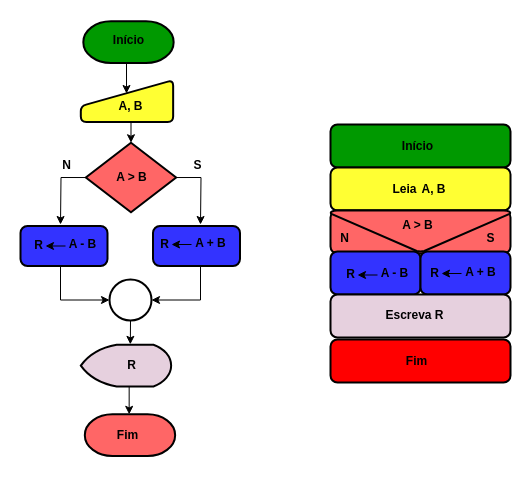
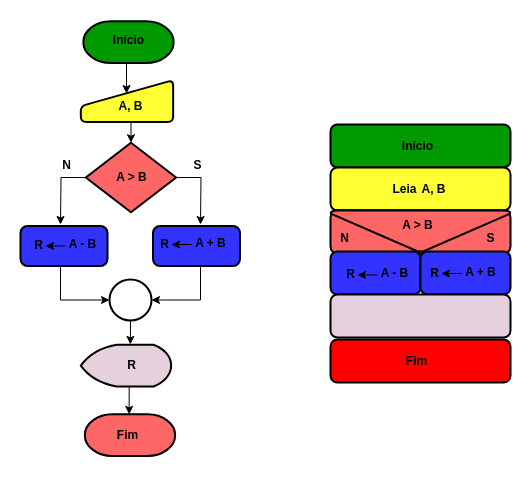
node "Escreva R": removed
